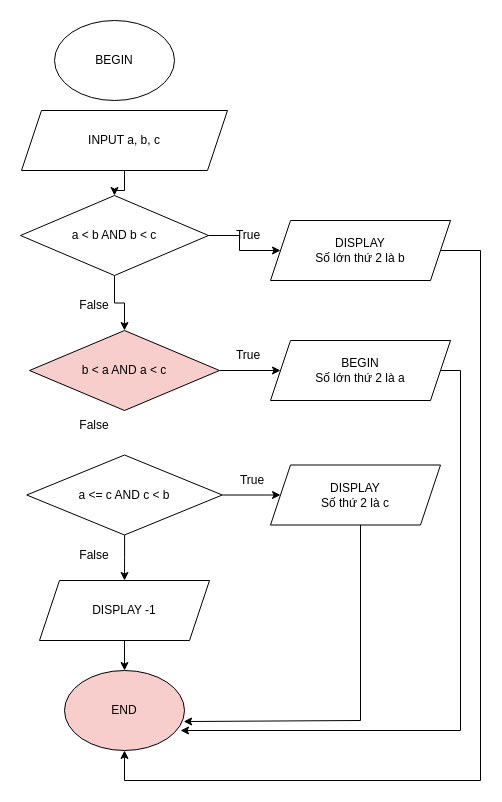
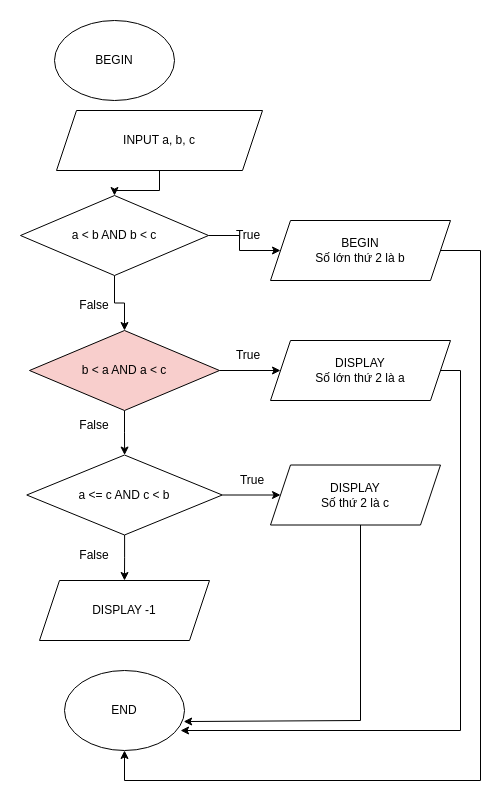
node "INPUT a, b, c": moved (125, 141) -> (160, 141)
node "DISPLAY Số lớn thứ 2 là b": label "DISPLAY Số lớn thứ 2 là b" -> "BEGIN Số lớn thứ 2 là b"
node "BEGIN Số lớn thứ 2 là a": label "BEGIN Số lớn thứ 2 là a" -> "DISPLAY Số lớn thứ 2 là a"
edge "b < a AND a < c" -> "a <= c AND c < b": added
edge "DISPLAY -1" -> "END": removed
node "END": fillcolor #f8cecc -> #ffffff
